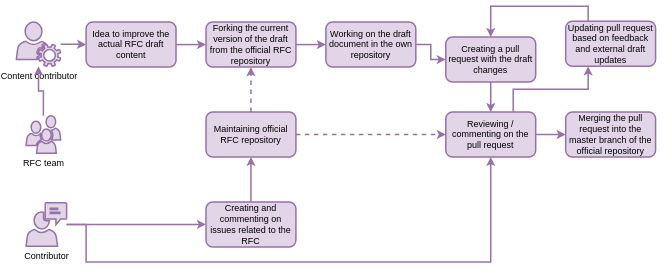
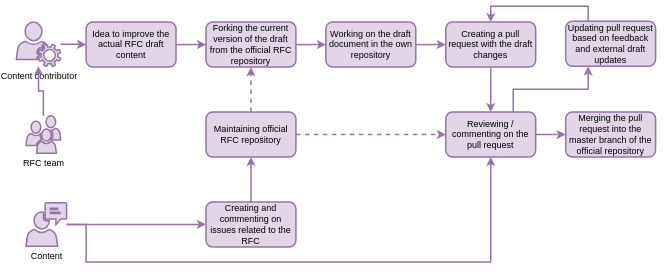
node "Creating a pull request with the draft changes": moved (491, 60) -> (491, 45)
node "Contributor": label "Contributor" -> "Content"
